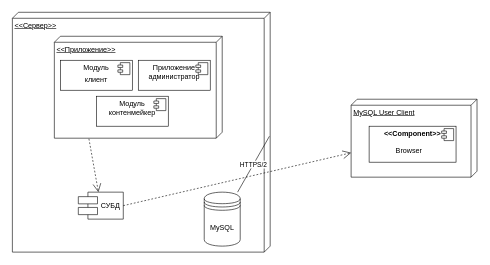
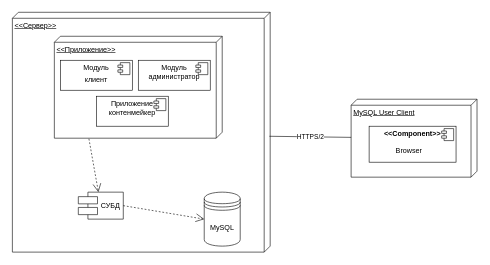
node "Приложениеадминистратор": label "Приложениеадминистратор" -> "Модульадминистратор"
node "Модульконтенмейкер": label "Модульконтенмейкер" -> "Приложениеконтенмейкер"
edge "<<Сервер>>" -- "MySQL": now "<<Сервер>>" -- "MySQL User Client"
edge "СУБД" -> "MySQL User Client": now "СУБД" -> "MySQL"
